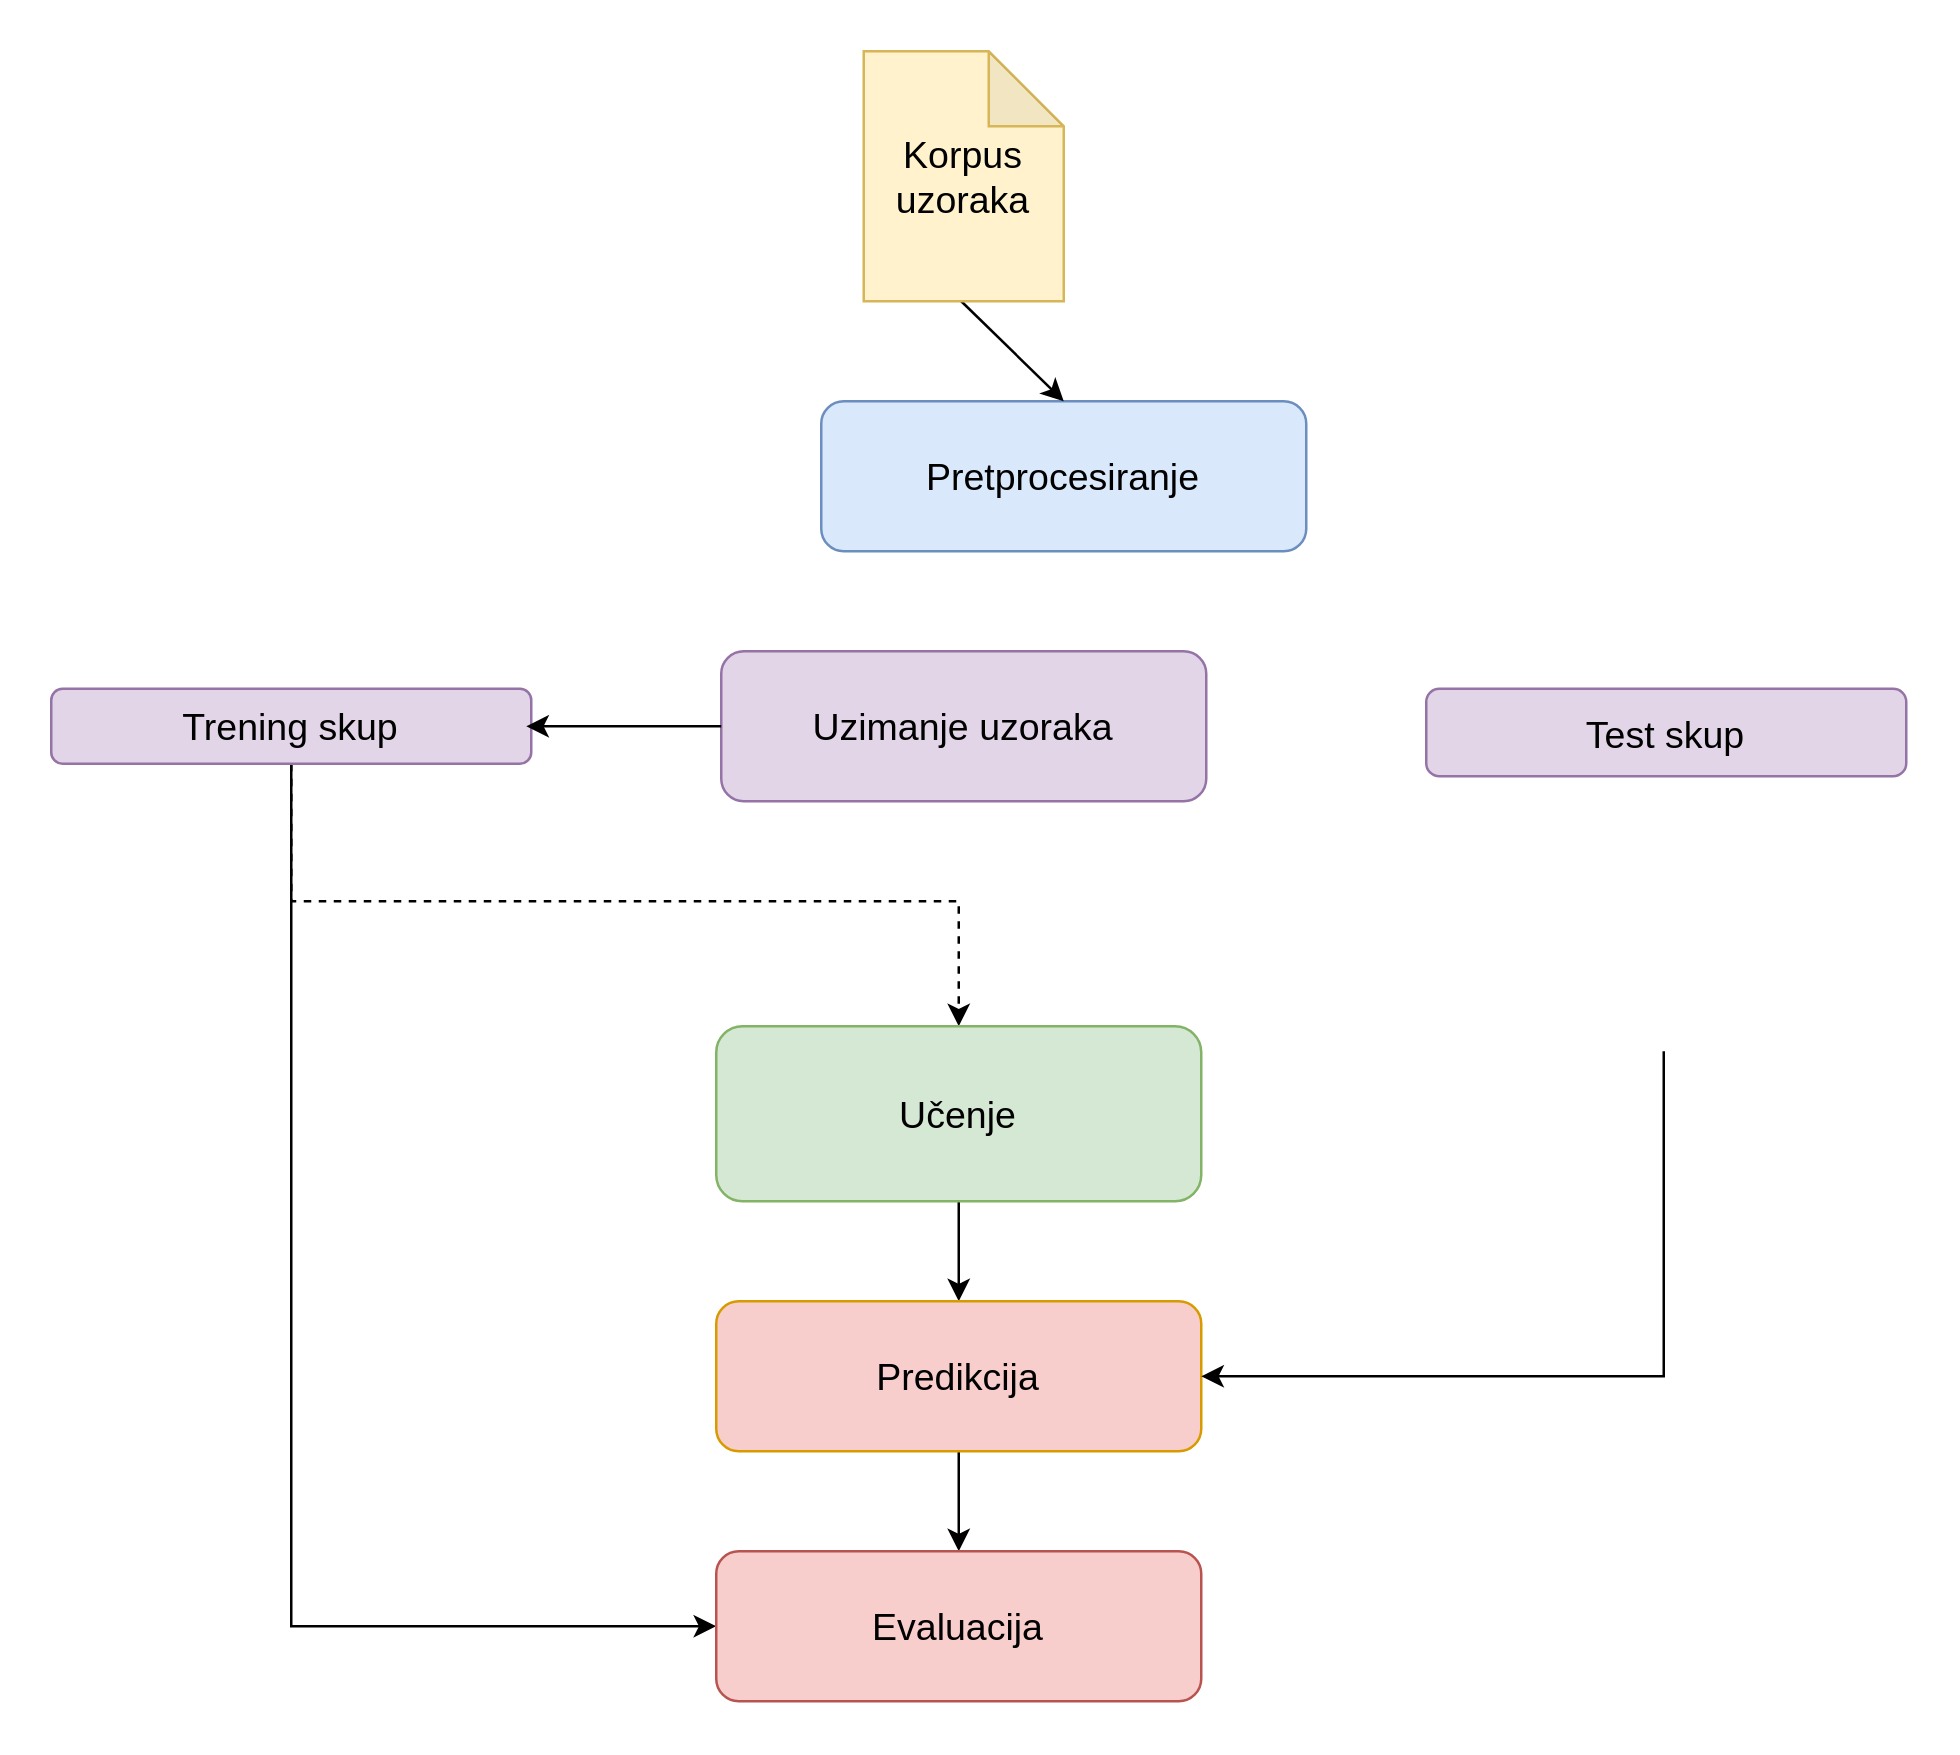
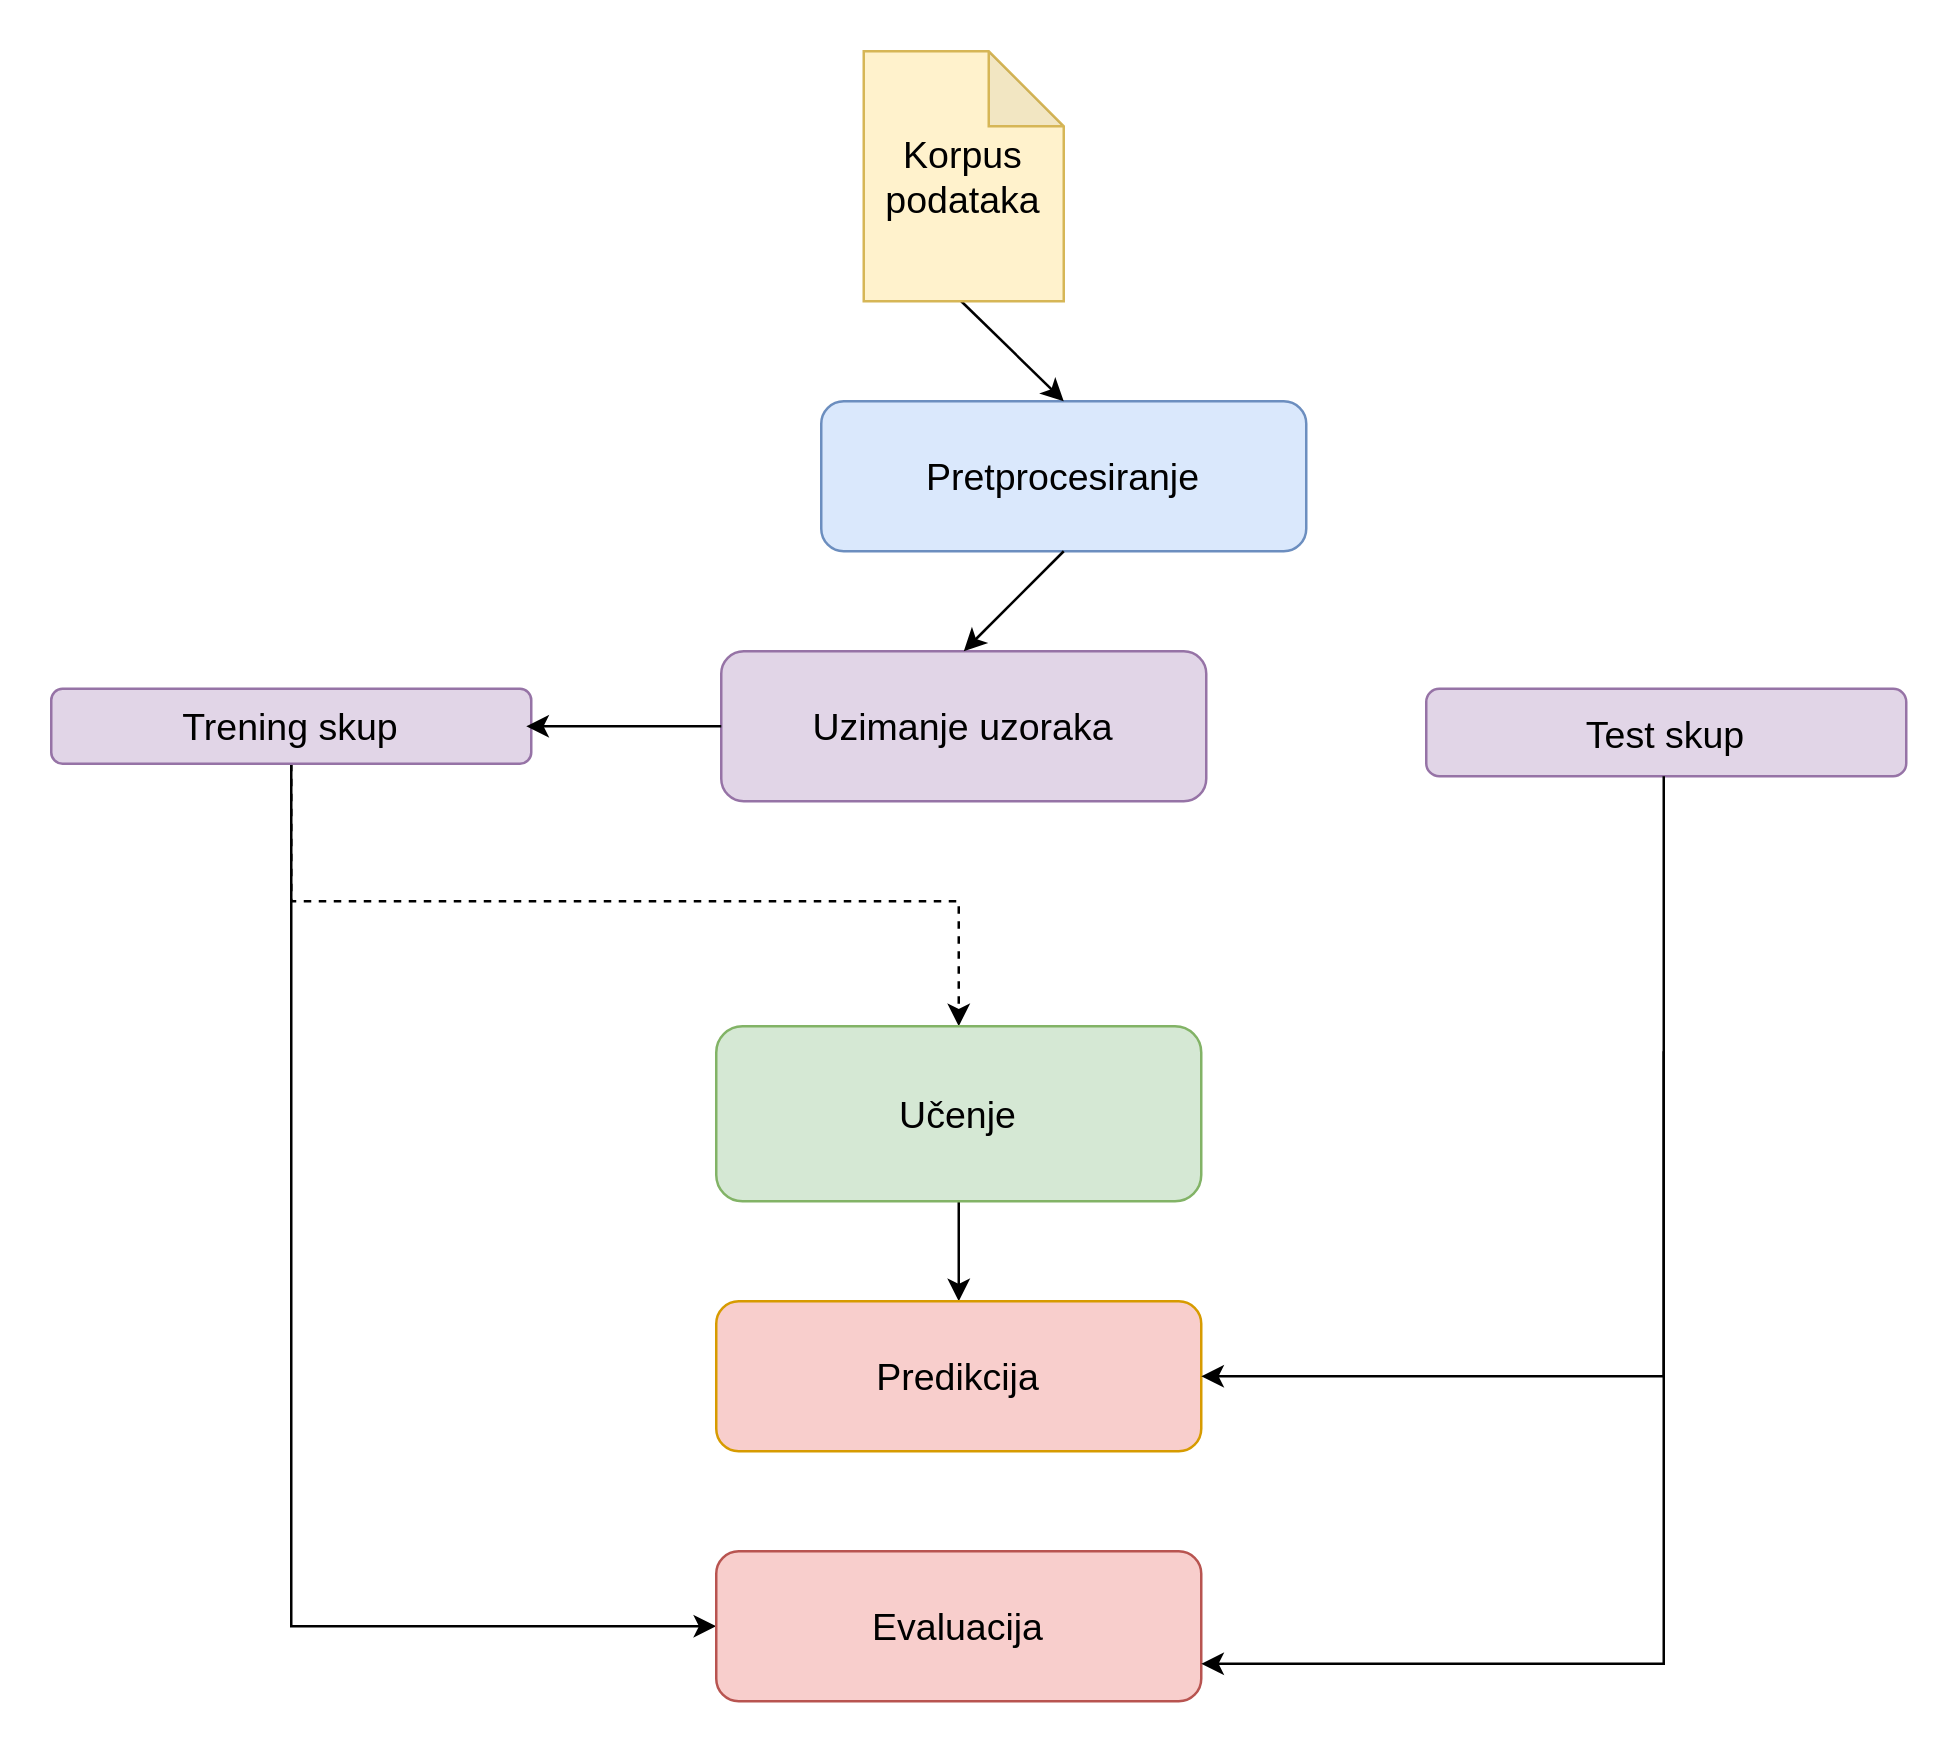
node "Korpus uzoraka": label "Korpus uzoraka" -> "Korpus podataka"
edge "Pretprocesiranje" -> "Uzimanje uzoraka": added
edge "Predikcija" -> "Evaluacija": removed
edge "Test skup" -> "Evaluacija": added
